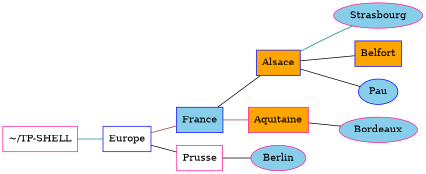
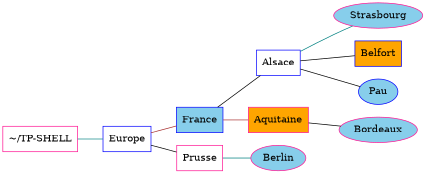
node "Alsace": fillcolor orange -> white
edge "Prusse" -- "Berlin": color black -> teal
